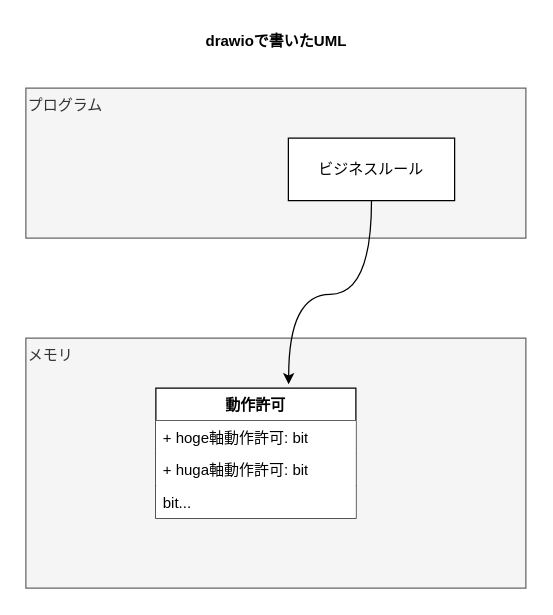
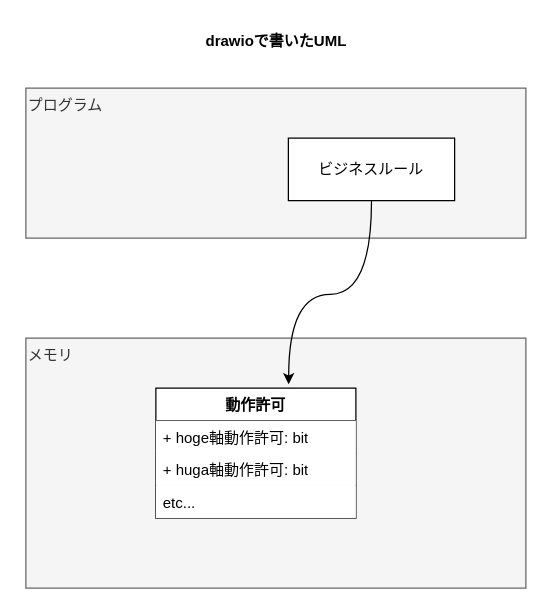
node "bit...": label "bit..." -> "etc..."
